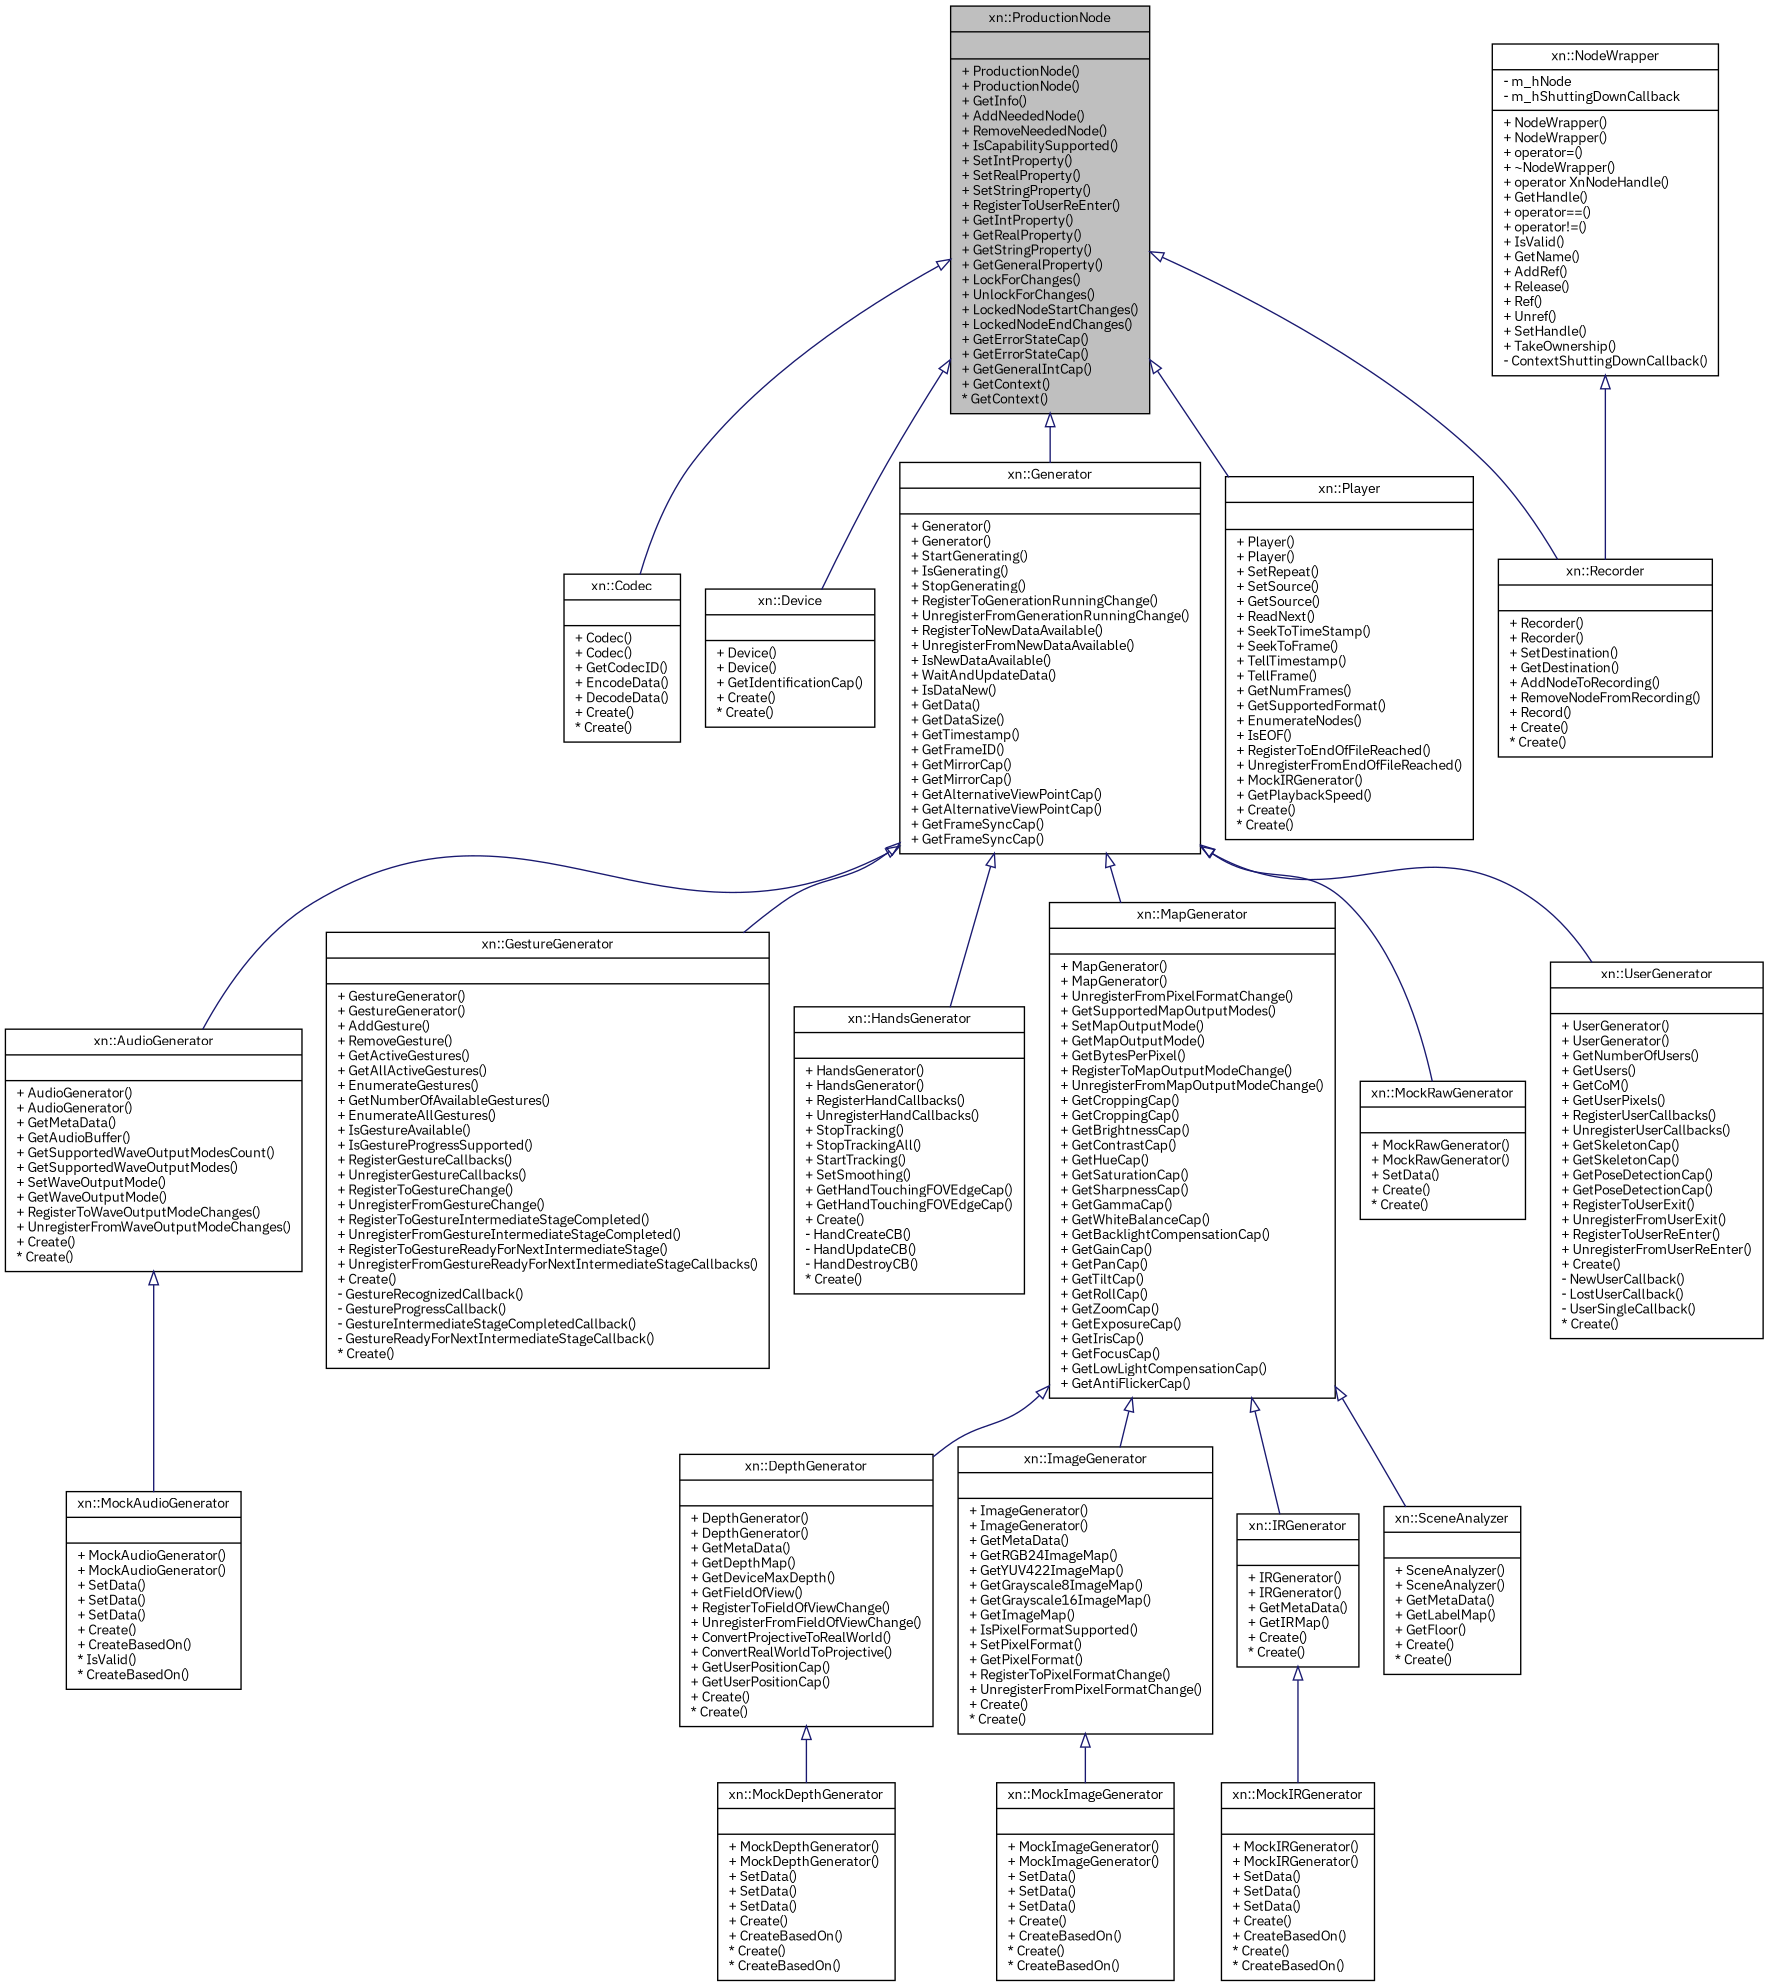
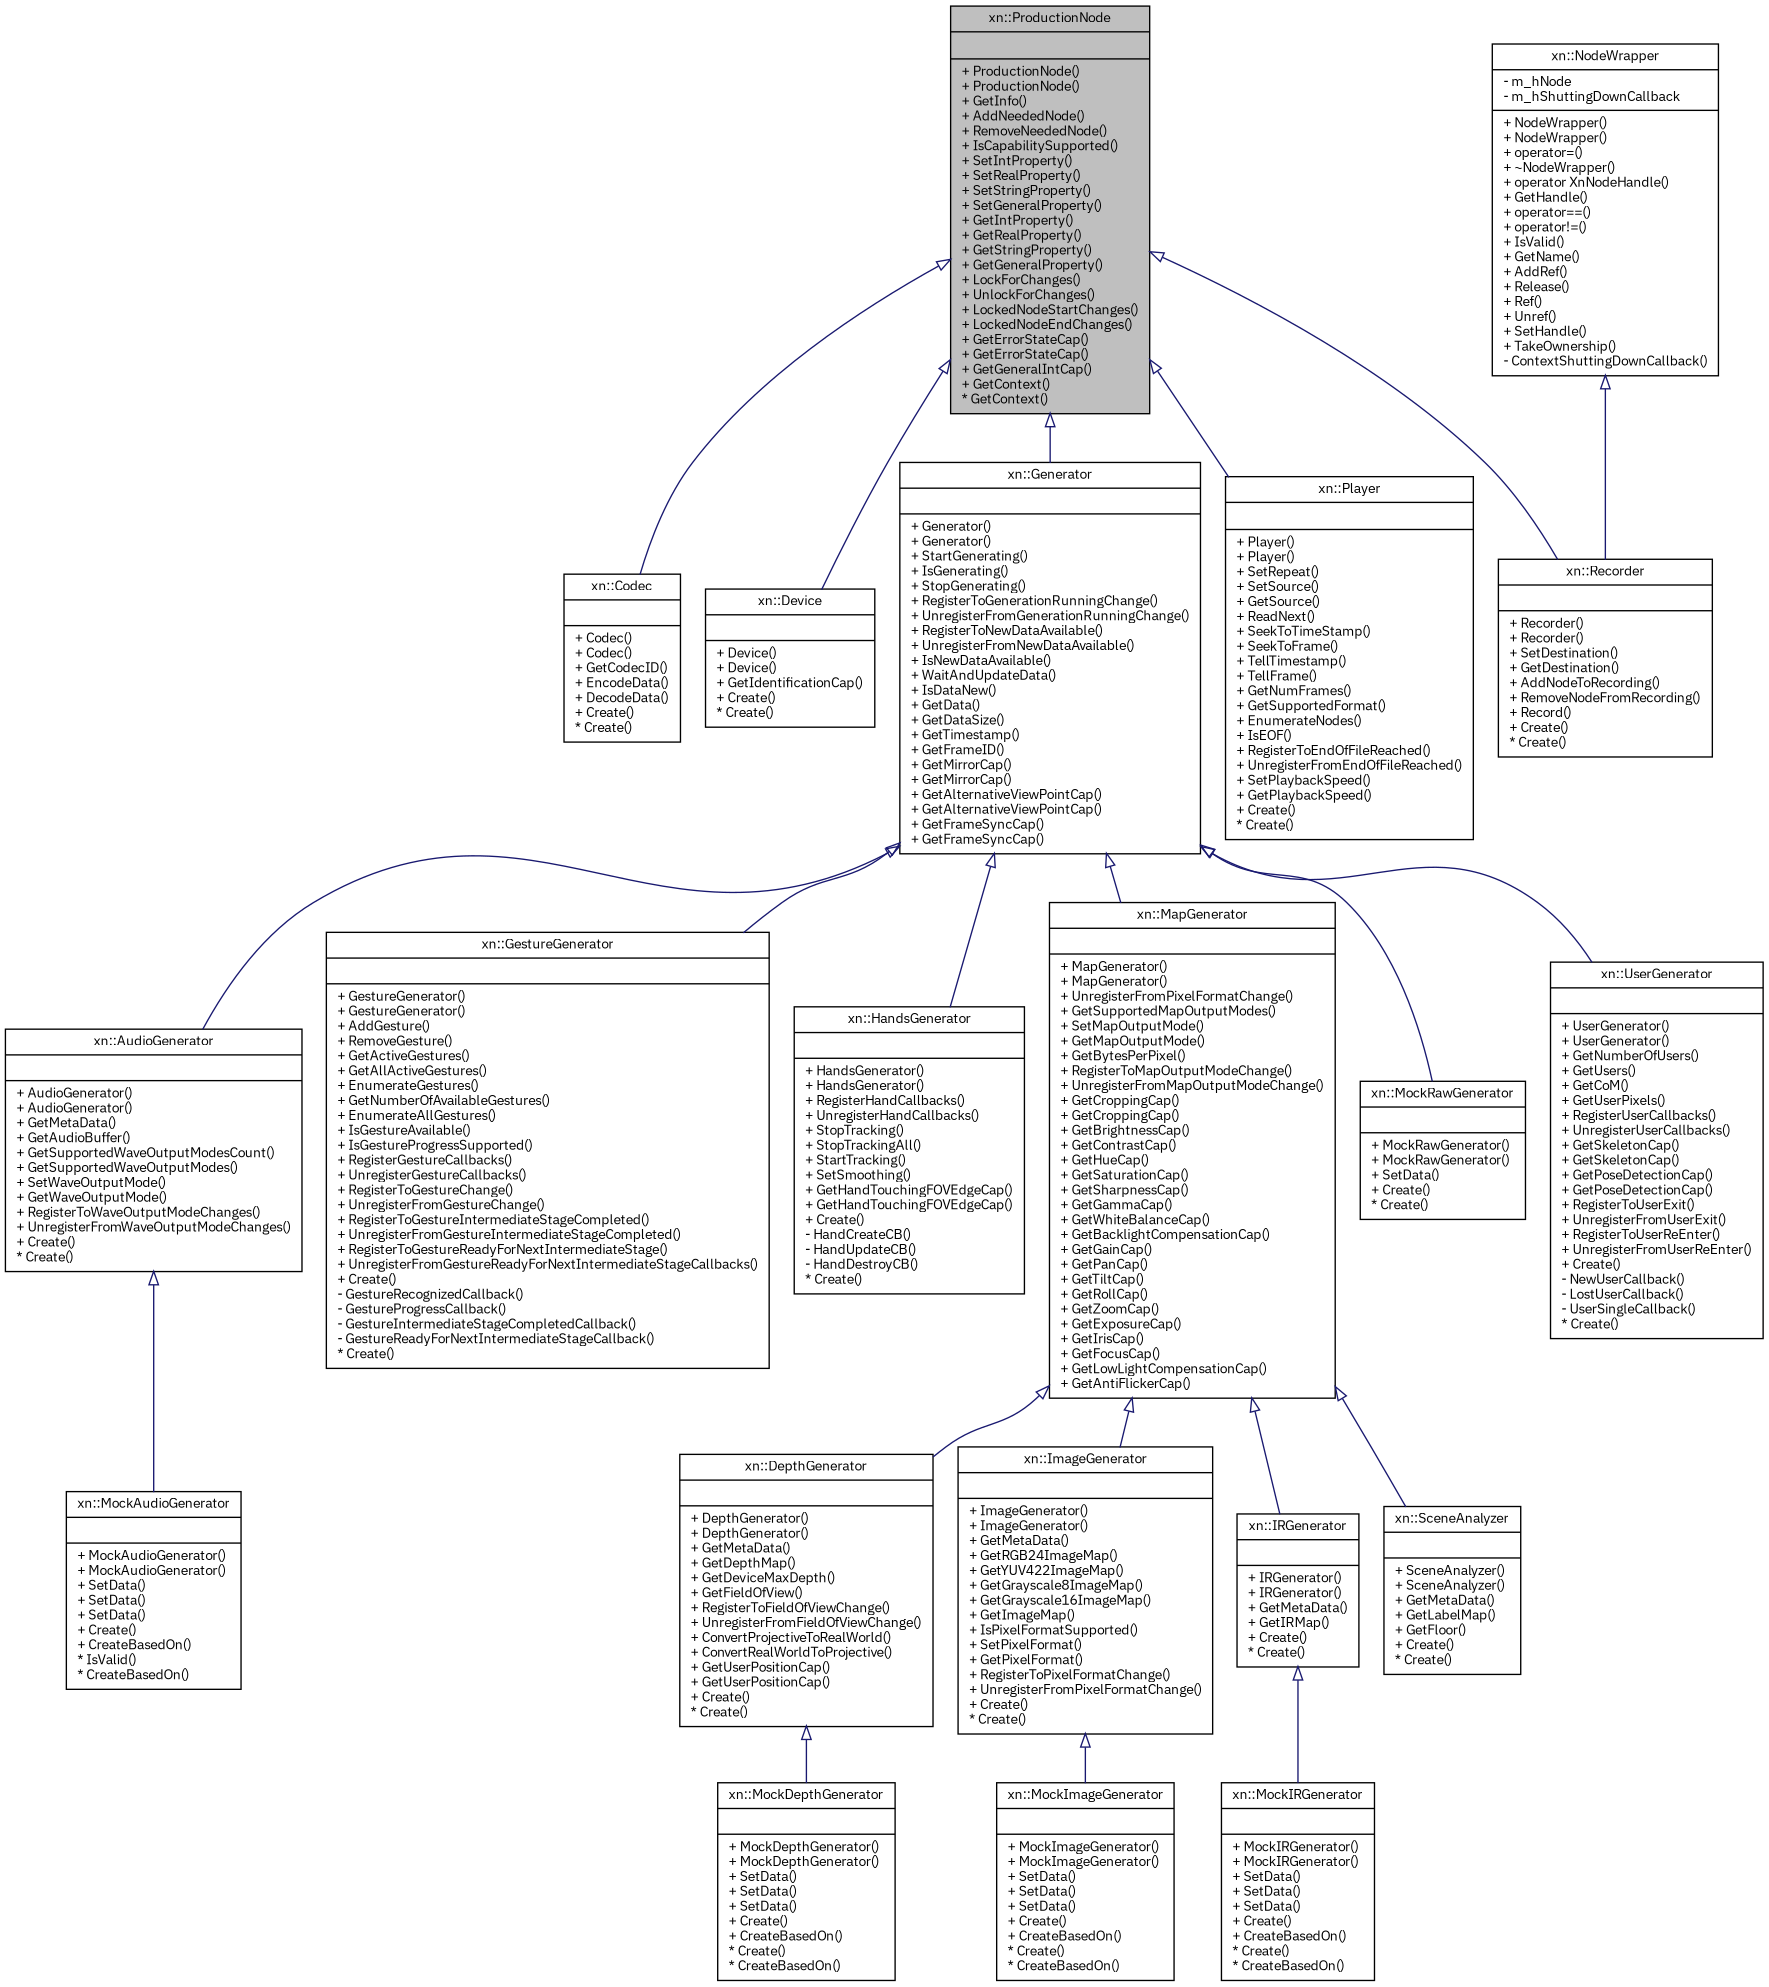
node "xn::ProductionNode": text "+ RegisterToUserReEnter()" -> "+ SetGeneralProperty()"
node "xn::Player": text "+ MockIRGenerator()" -> "+ SetPlaybackSpeed()"
